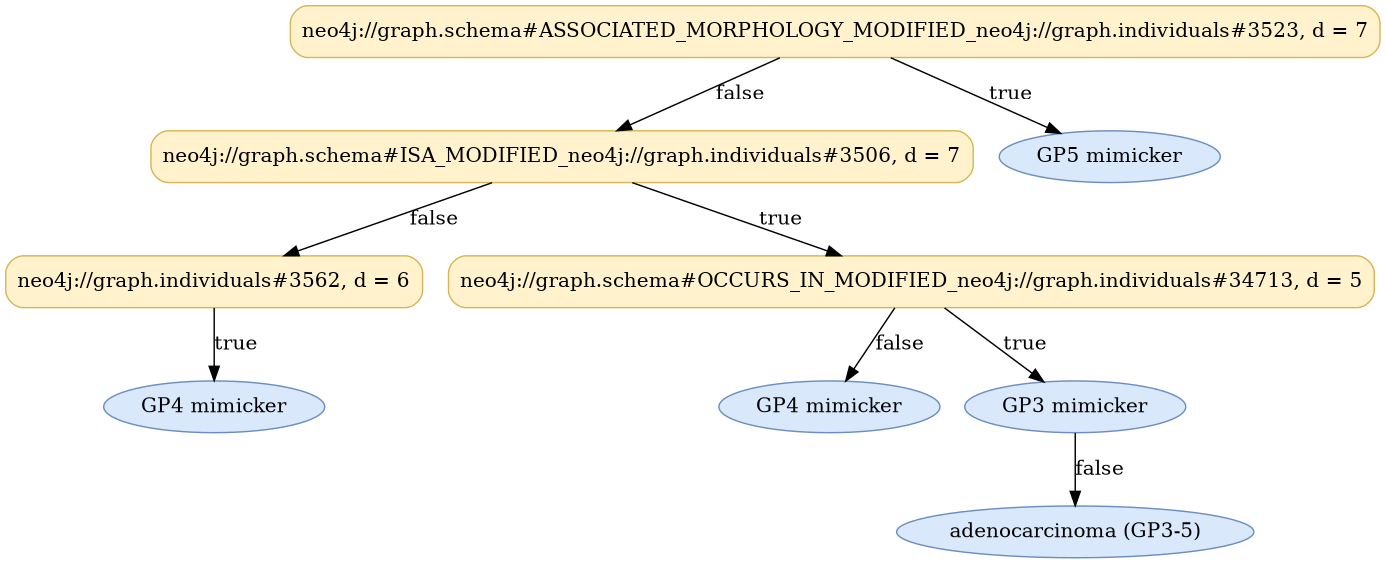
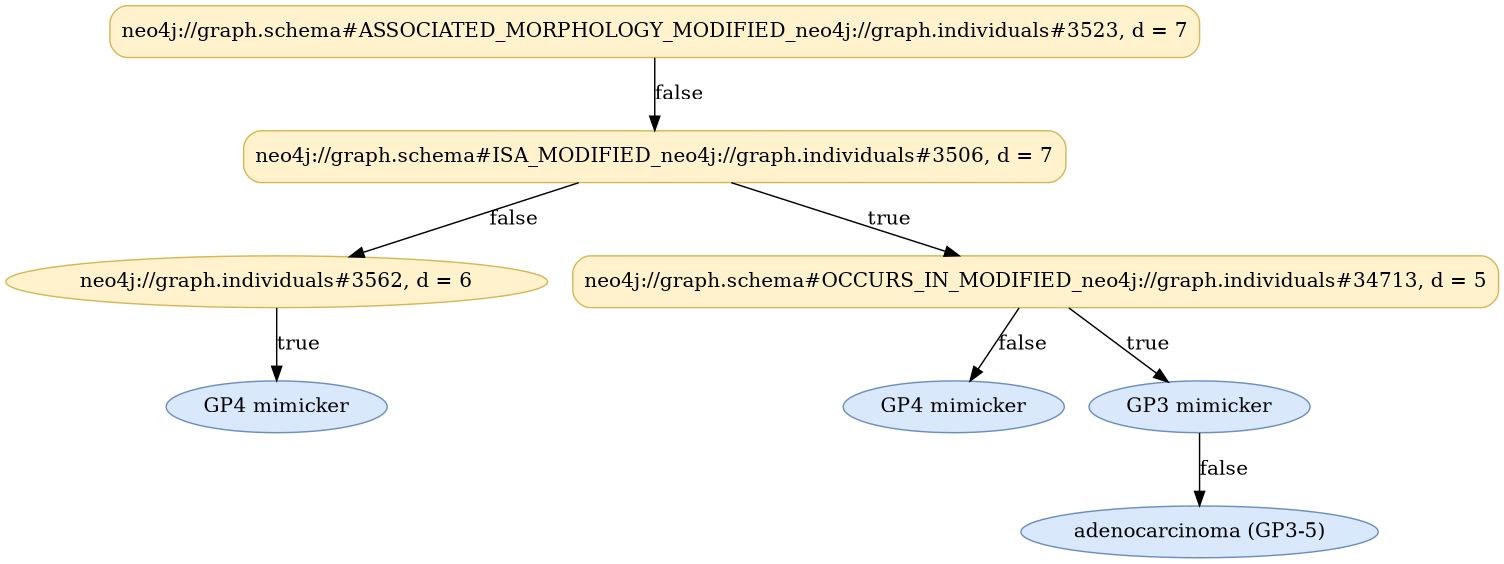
node "GP5 mimicker": removed
node "neo4j://graph.individuals#3562, d = 6": shape box -> ellipse
